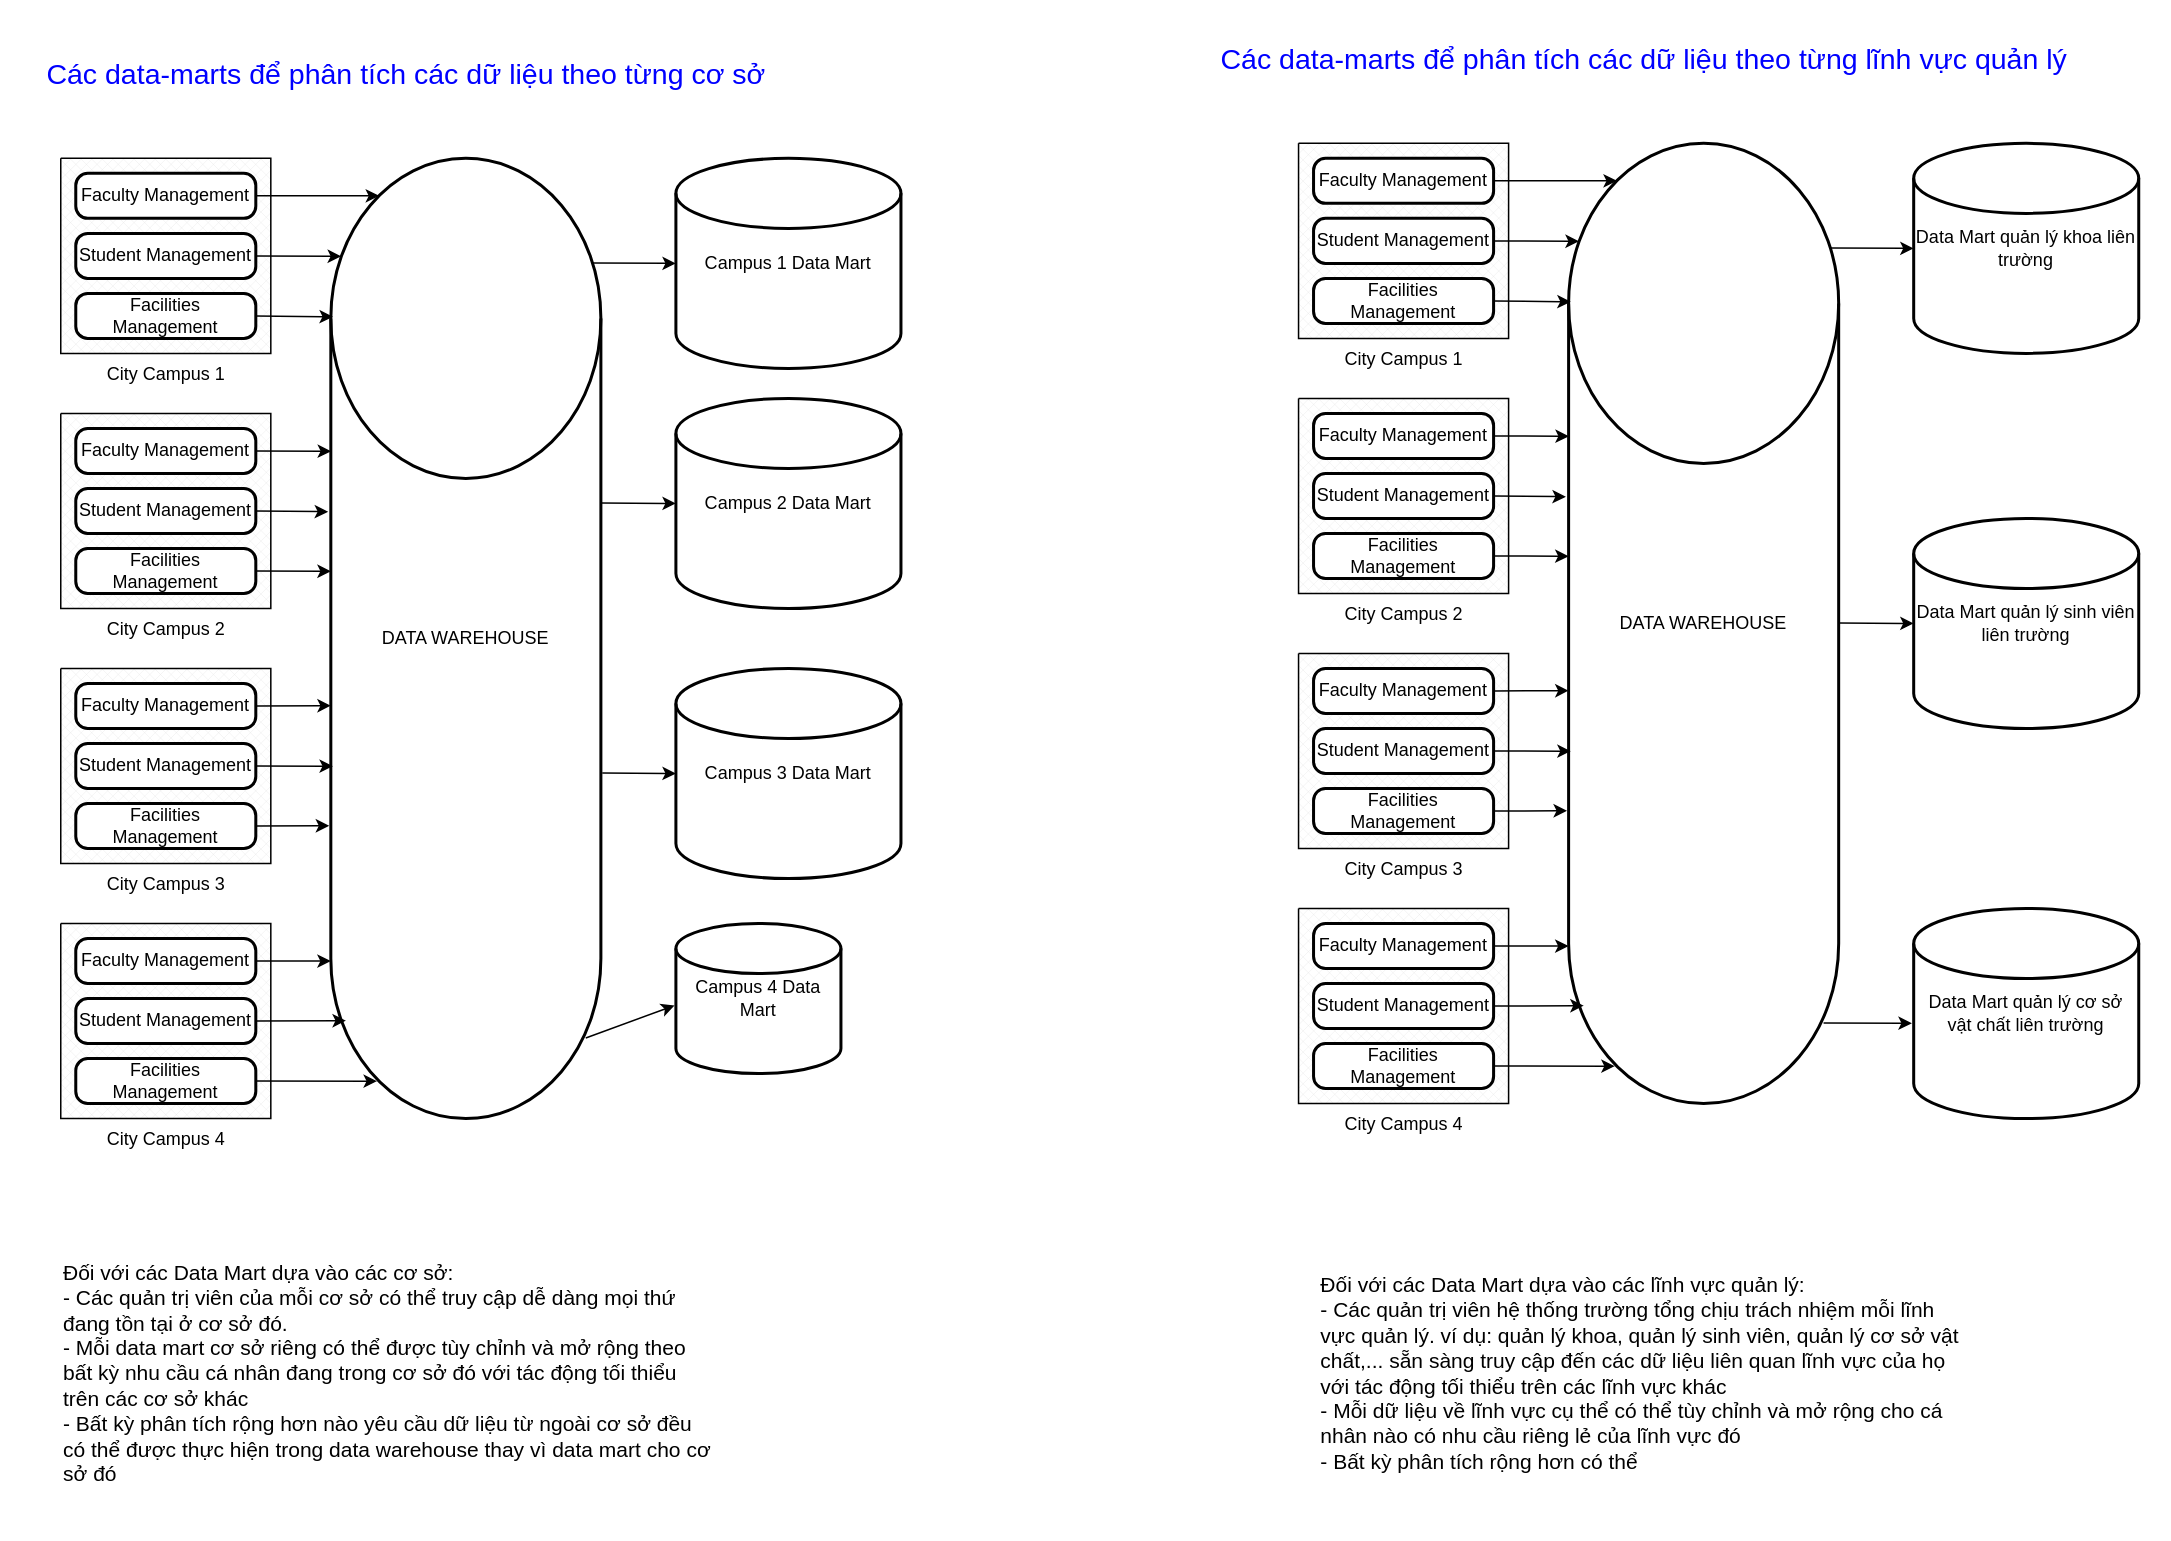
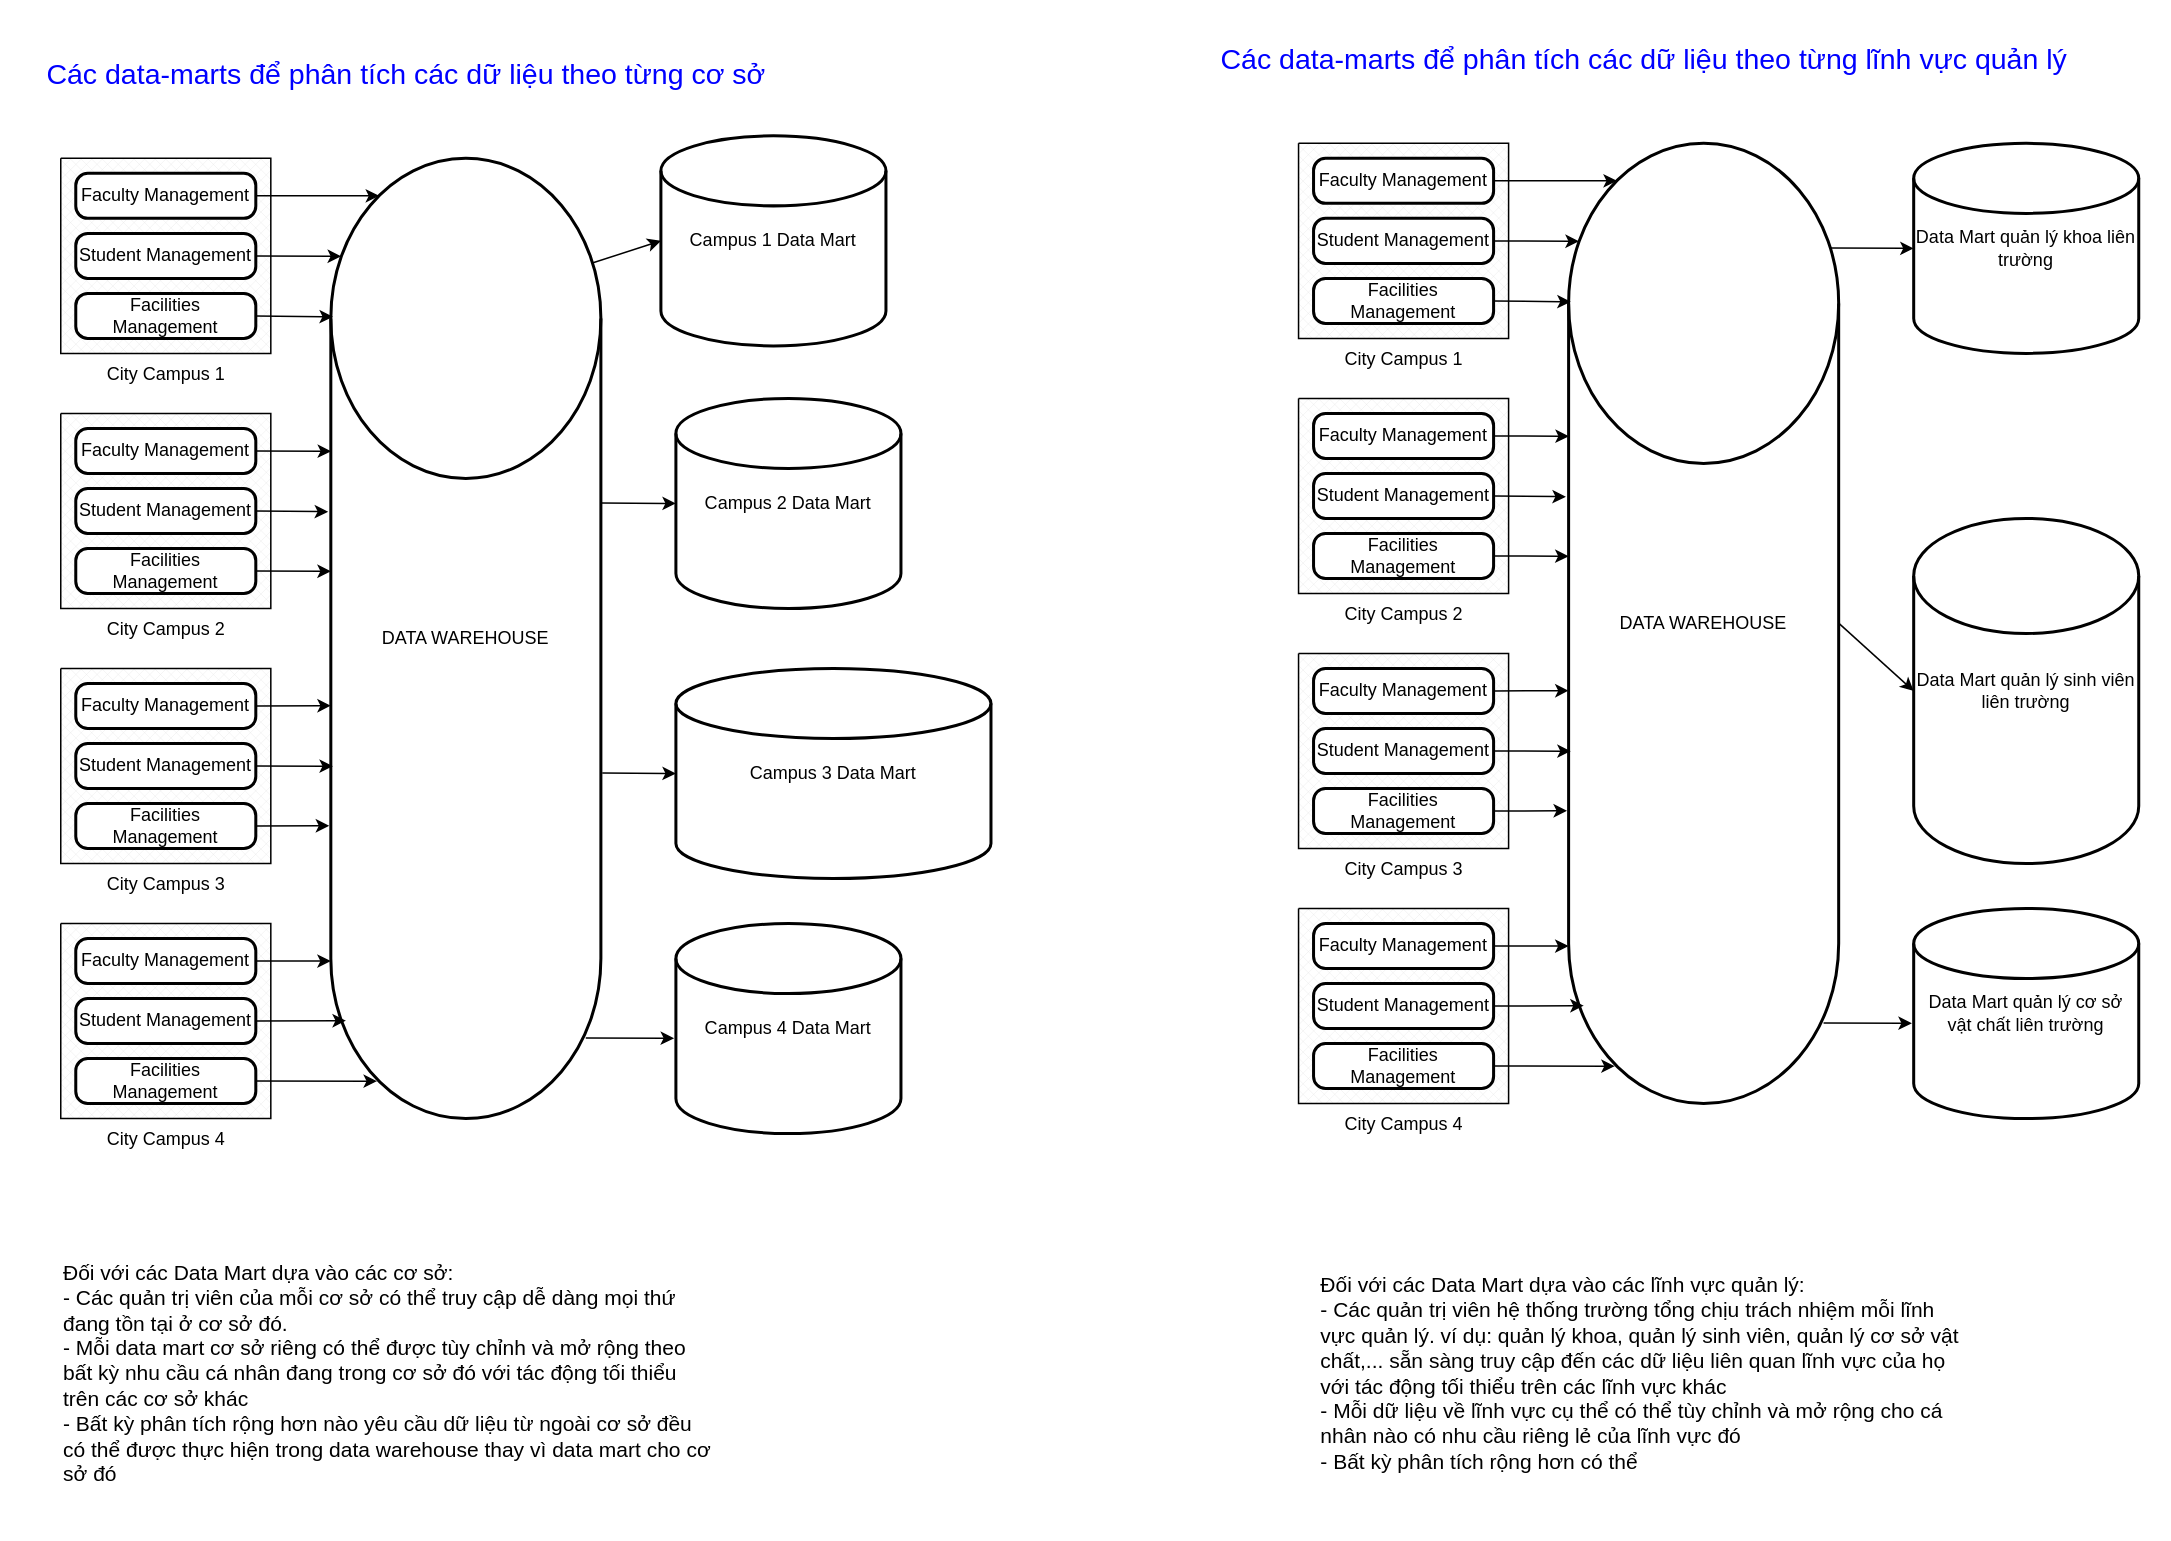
node "Campus 1 Data Mart": moved (788, 263) -> (773, 241)
node "Data Mart quản lý sinh viên liên trường": size 225x210 -> 225x345
node "Campus 3 Data Mart": size 225x210 -> 315x210
node "Campus 4 Data Mart": size 165x150 -> 225x210
